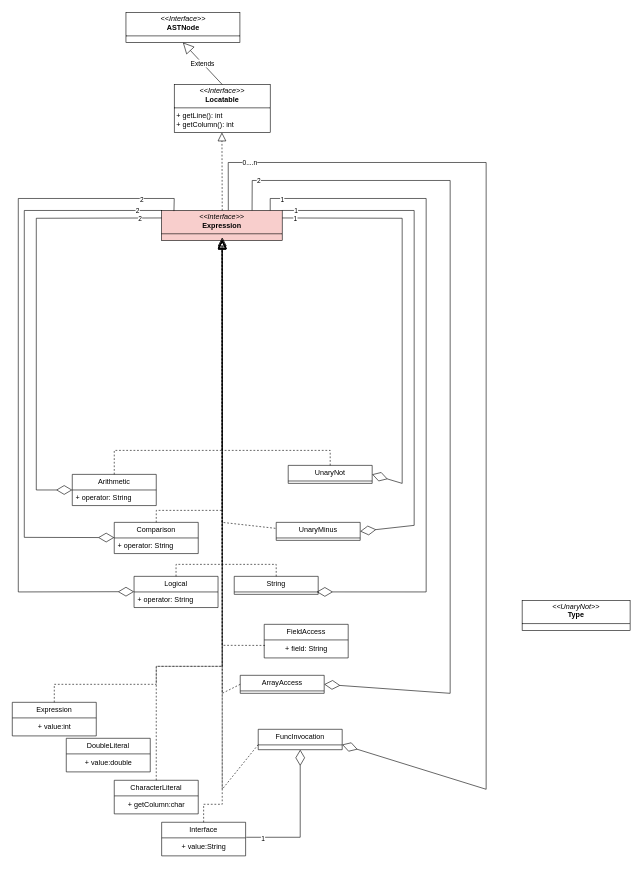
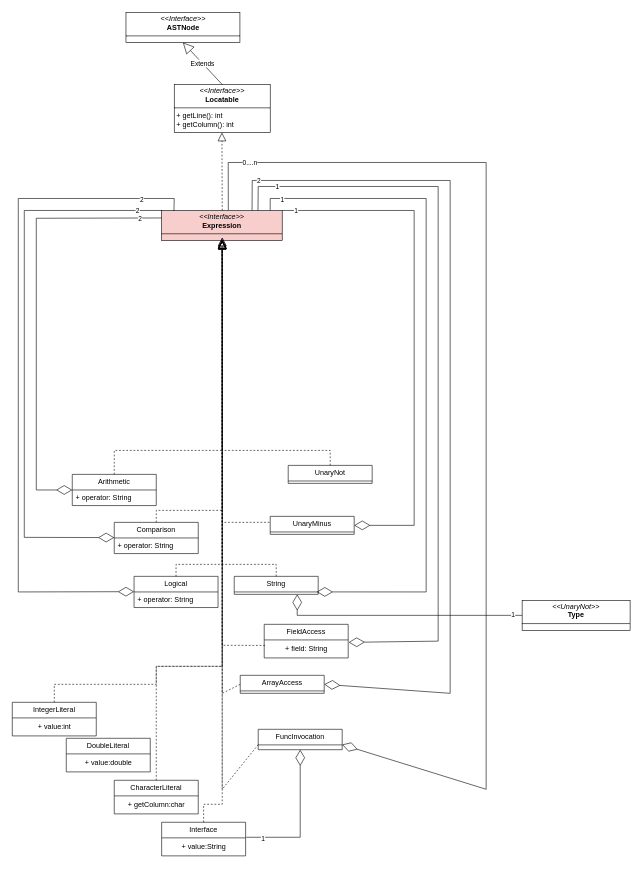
edge "<<Interface>> Expression" -> "+ field: String": added, label "1"
edge "<<Interface>> Expression" -> "UnaryNot": removed, label "1"
node "UnaryMinus": moved (318, 531) -> (312, 525)
edge "<<UnaryNot>> Type" -> "String": added, label "1"
node "Expression": label "Expression" -> "IntegerLiteral"
